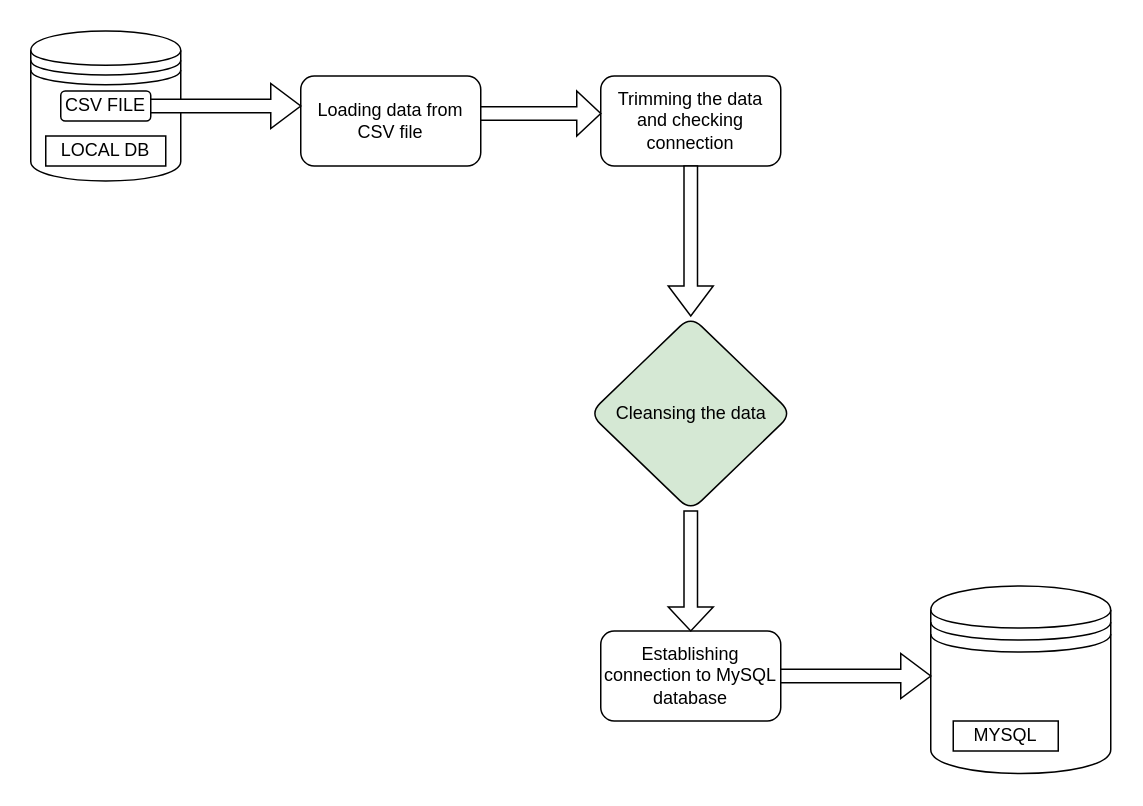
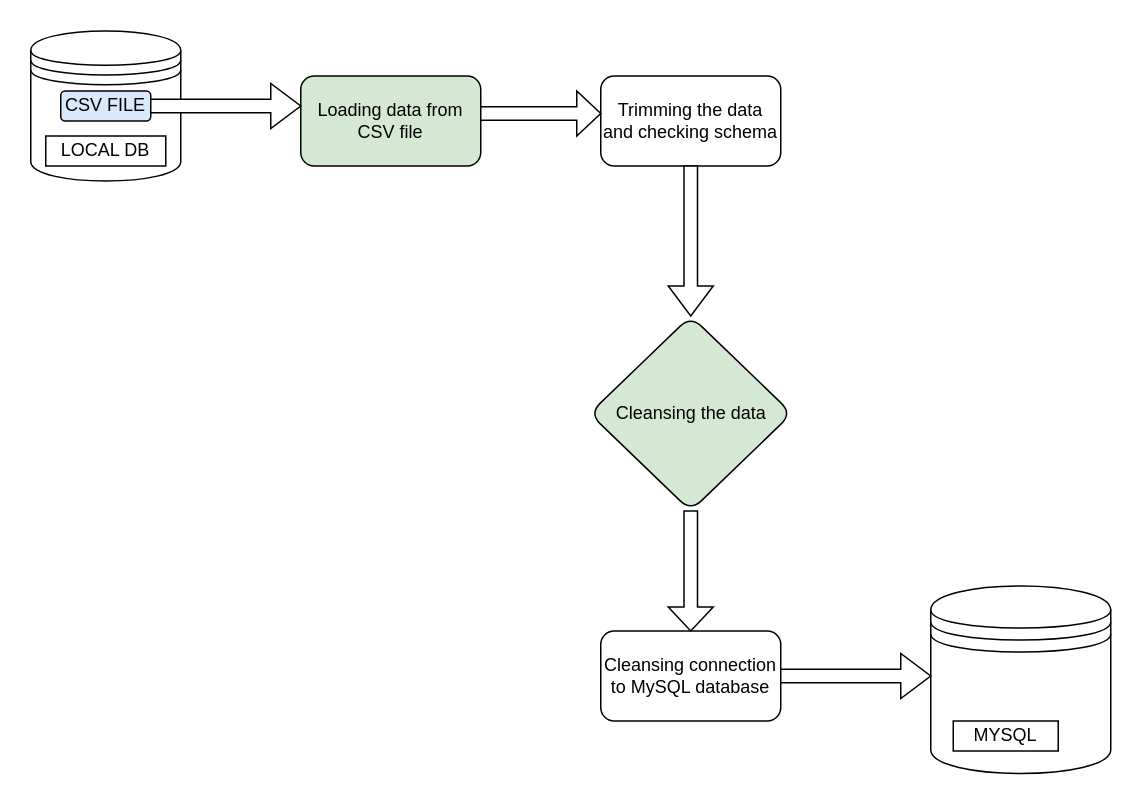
node "CSV FILE": fillcolor #ffffff -> #dae8fc
node "Loading data from CSV file": fillcolor #ffffff -> #d5e8d4
node "Trimming the data and checking connection": label "Trimming the data and checking connection" -> "Trimming the data and checking schema"
node "Establishing connection to MySQL database": label "Establishing connection to MySQL database" -> "Cleansing connection to MySQL database"
